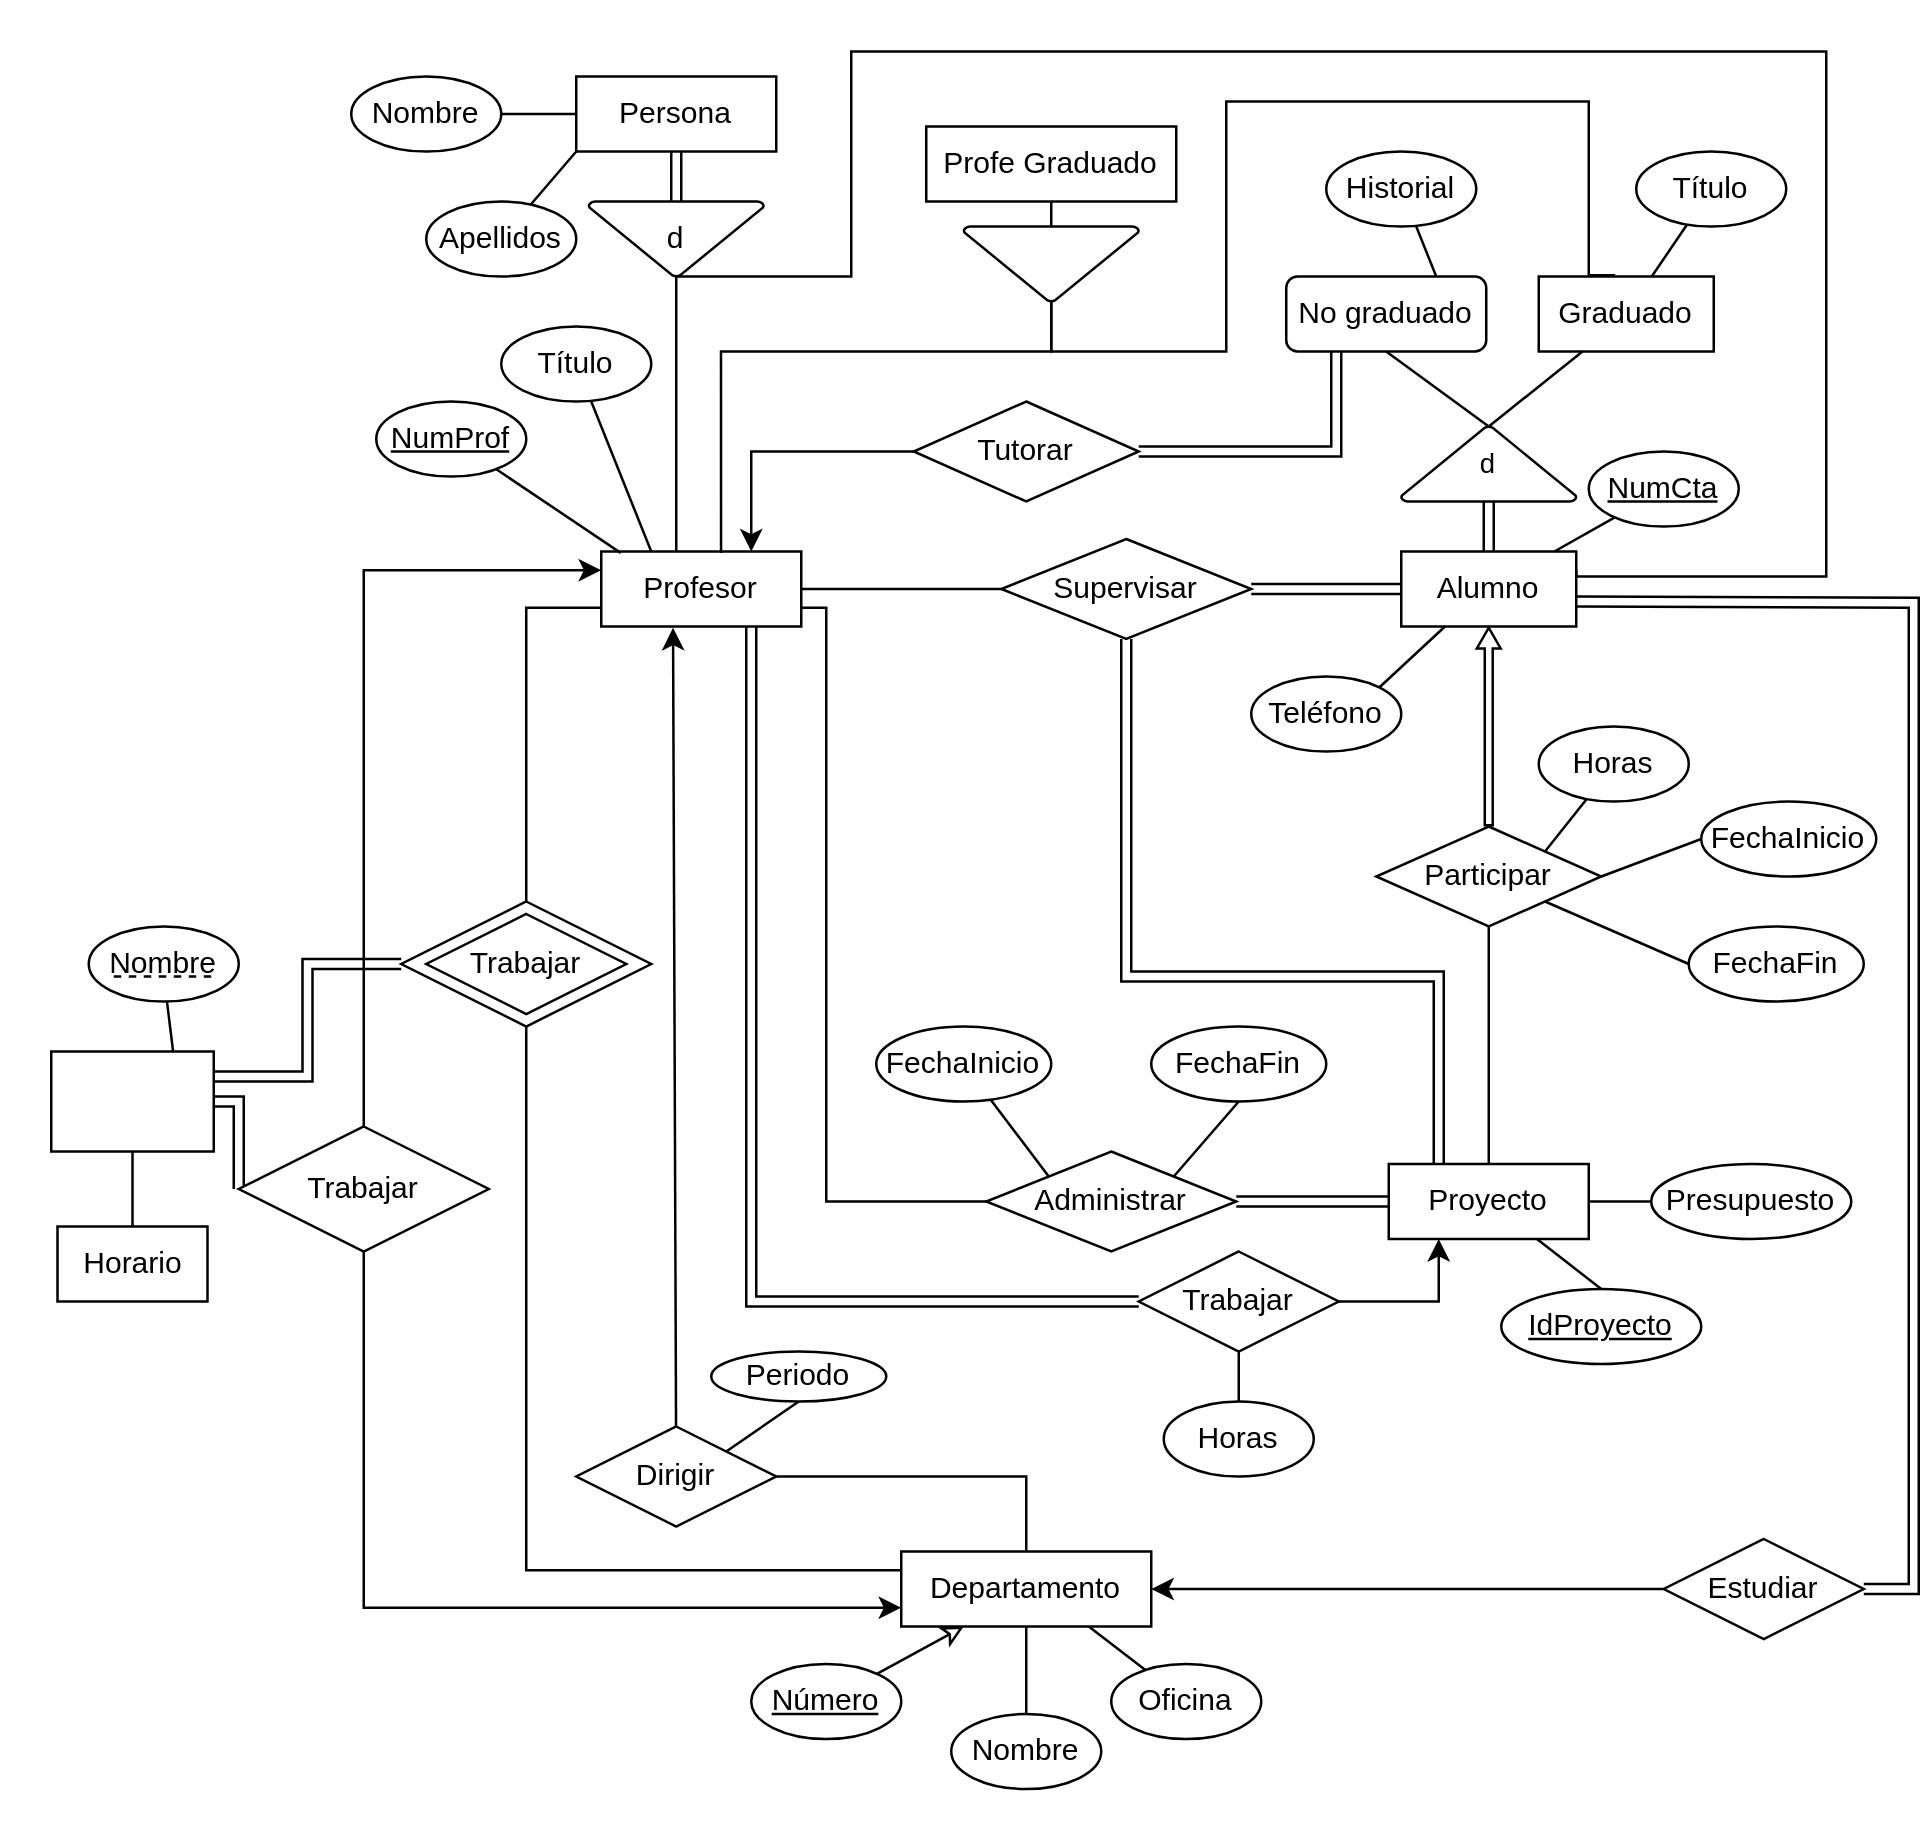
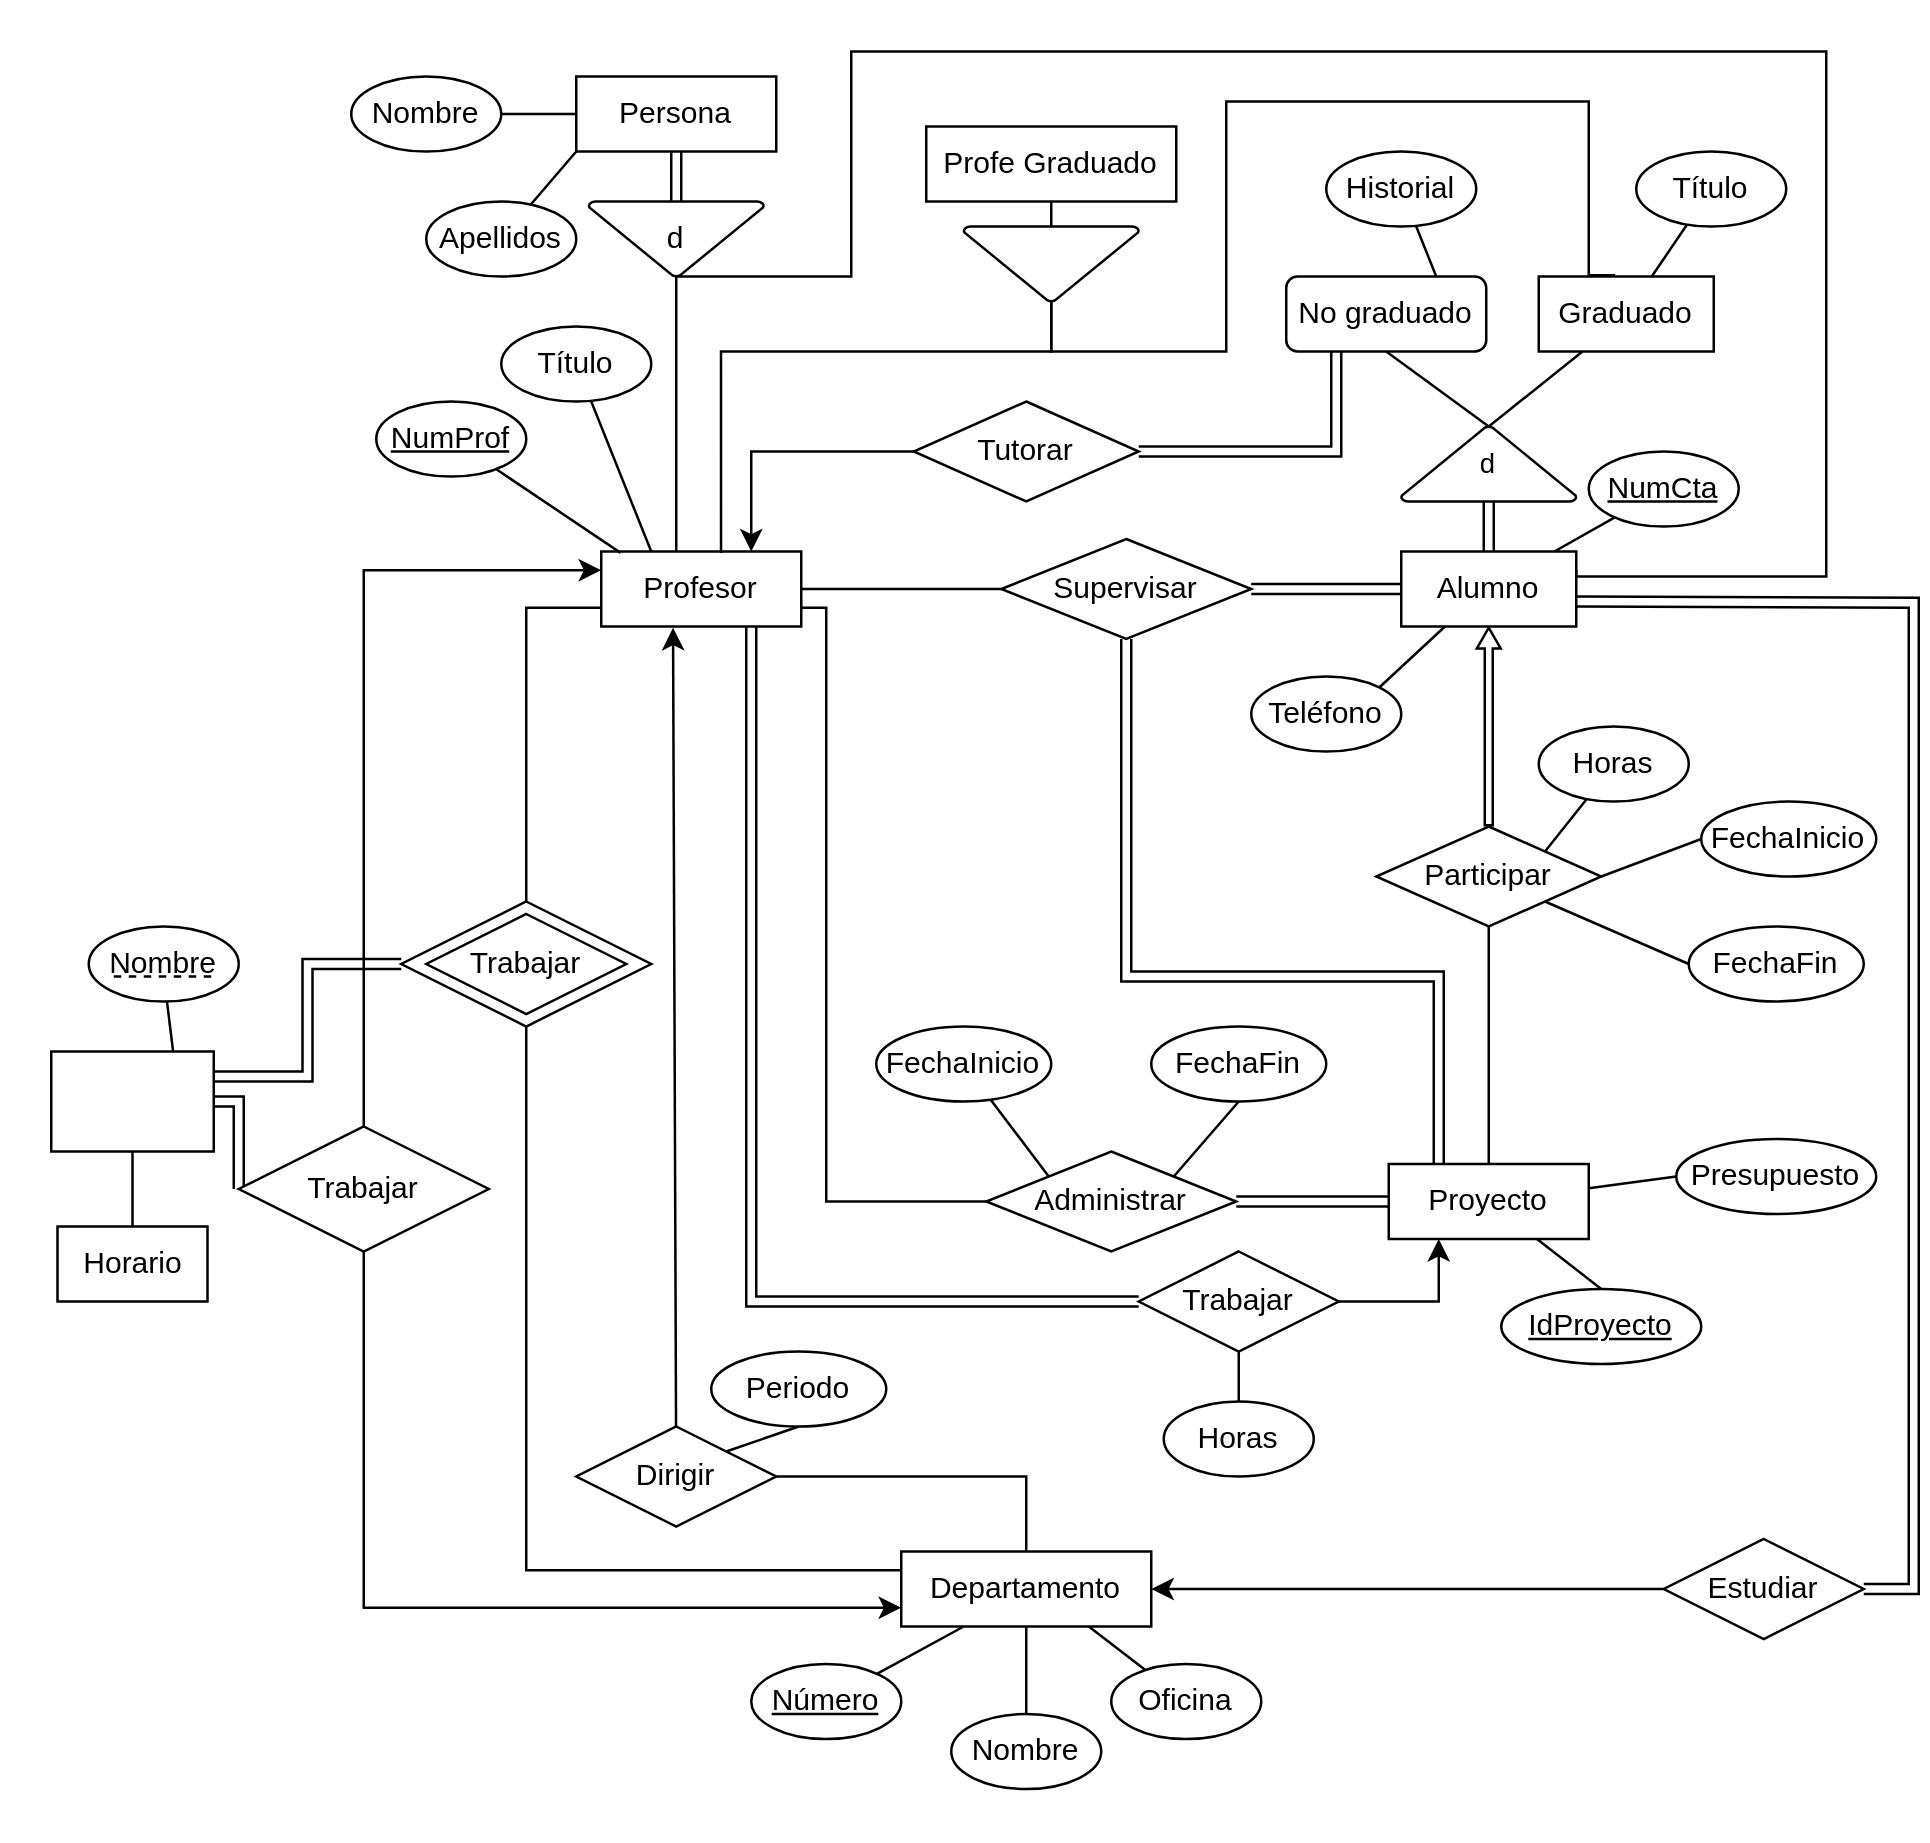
node "Presupuesto": moved (1751, 1201) -> (1776, 1176)
node "Periodo": size 175x50 -> 175x75
edge "Número" -> "Departamento": arrowhead classic -> none
